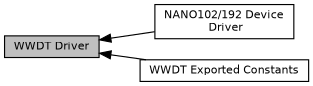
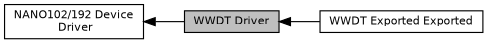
edge "NANO102/192 Device Driver" -> "WWDT Driver": reversed
node "WWDT Exported Constants": label "WWDT Exported Constants" -> "WWDT Exported Exported"
